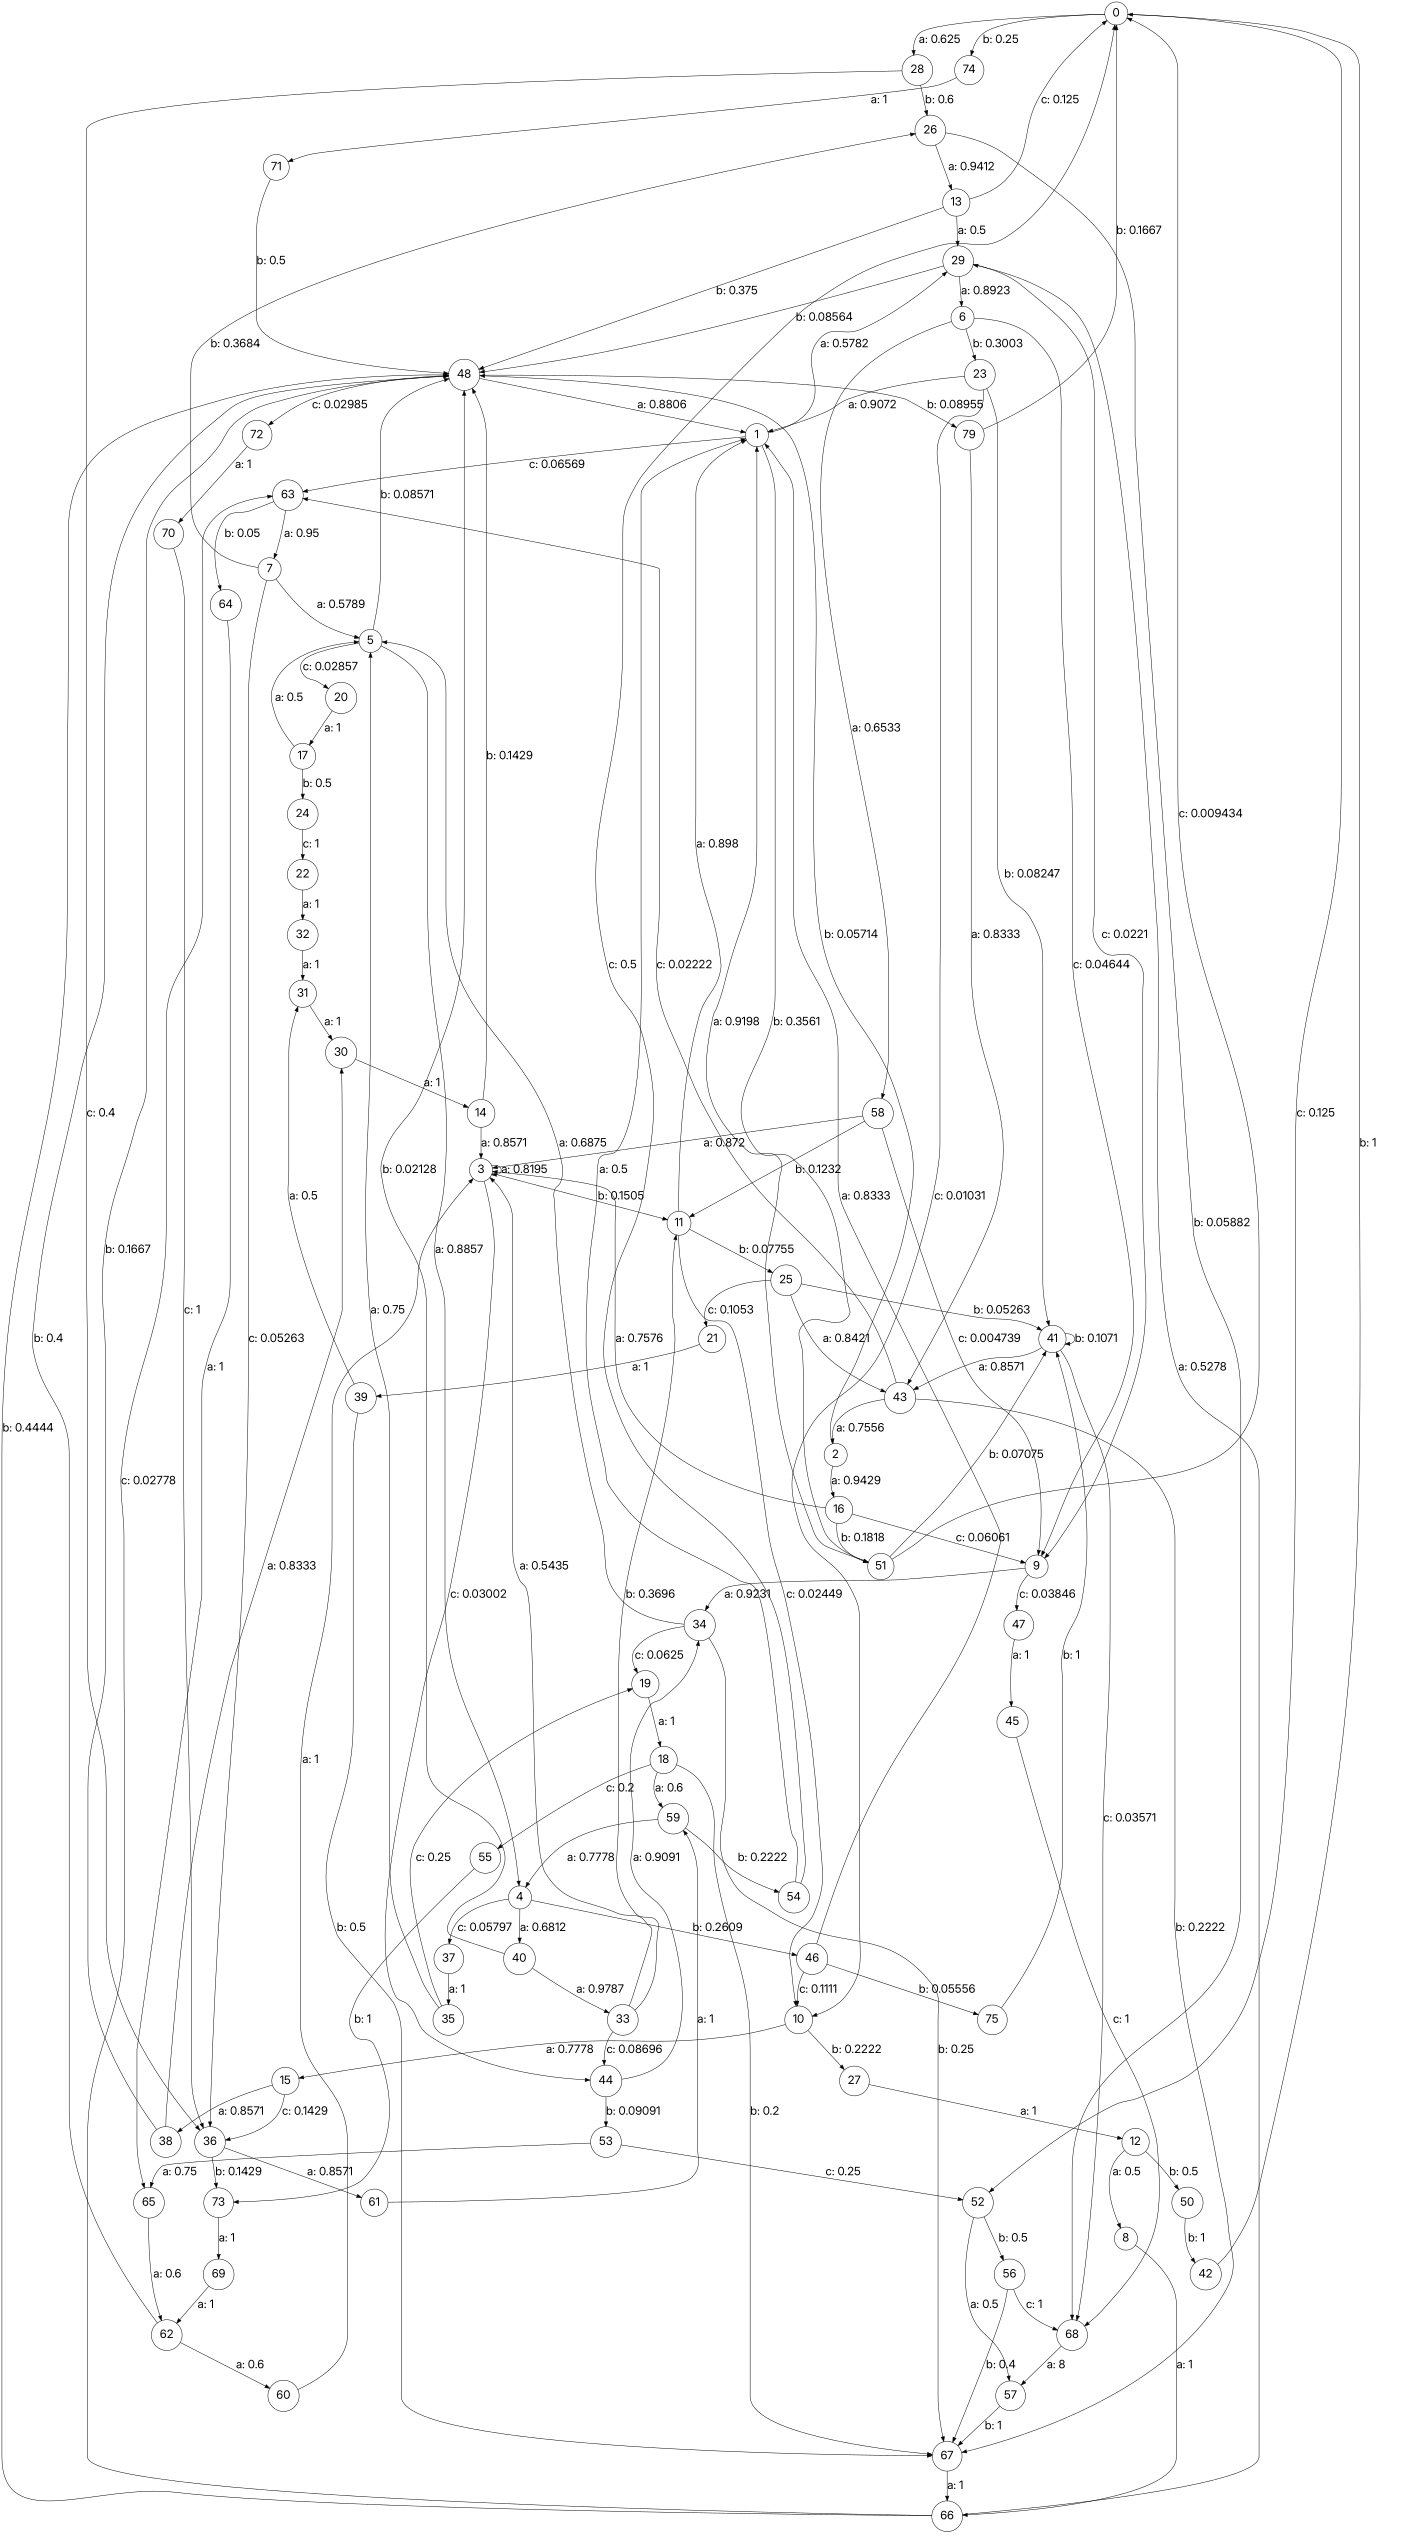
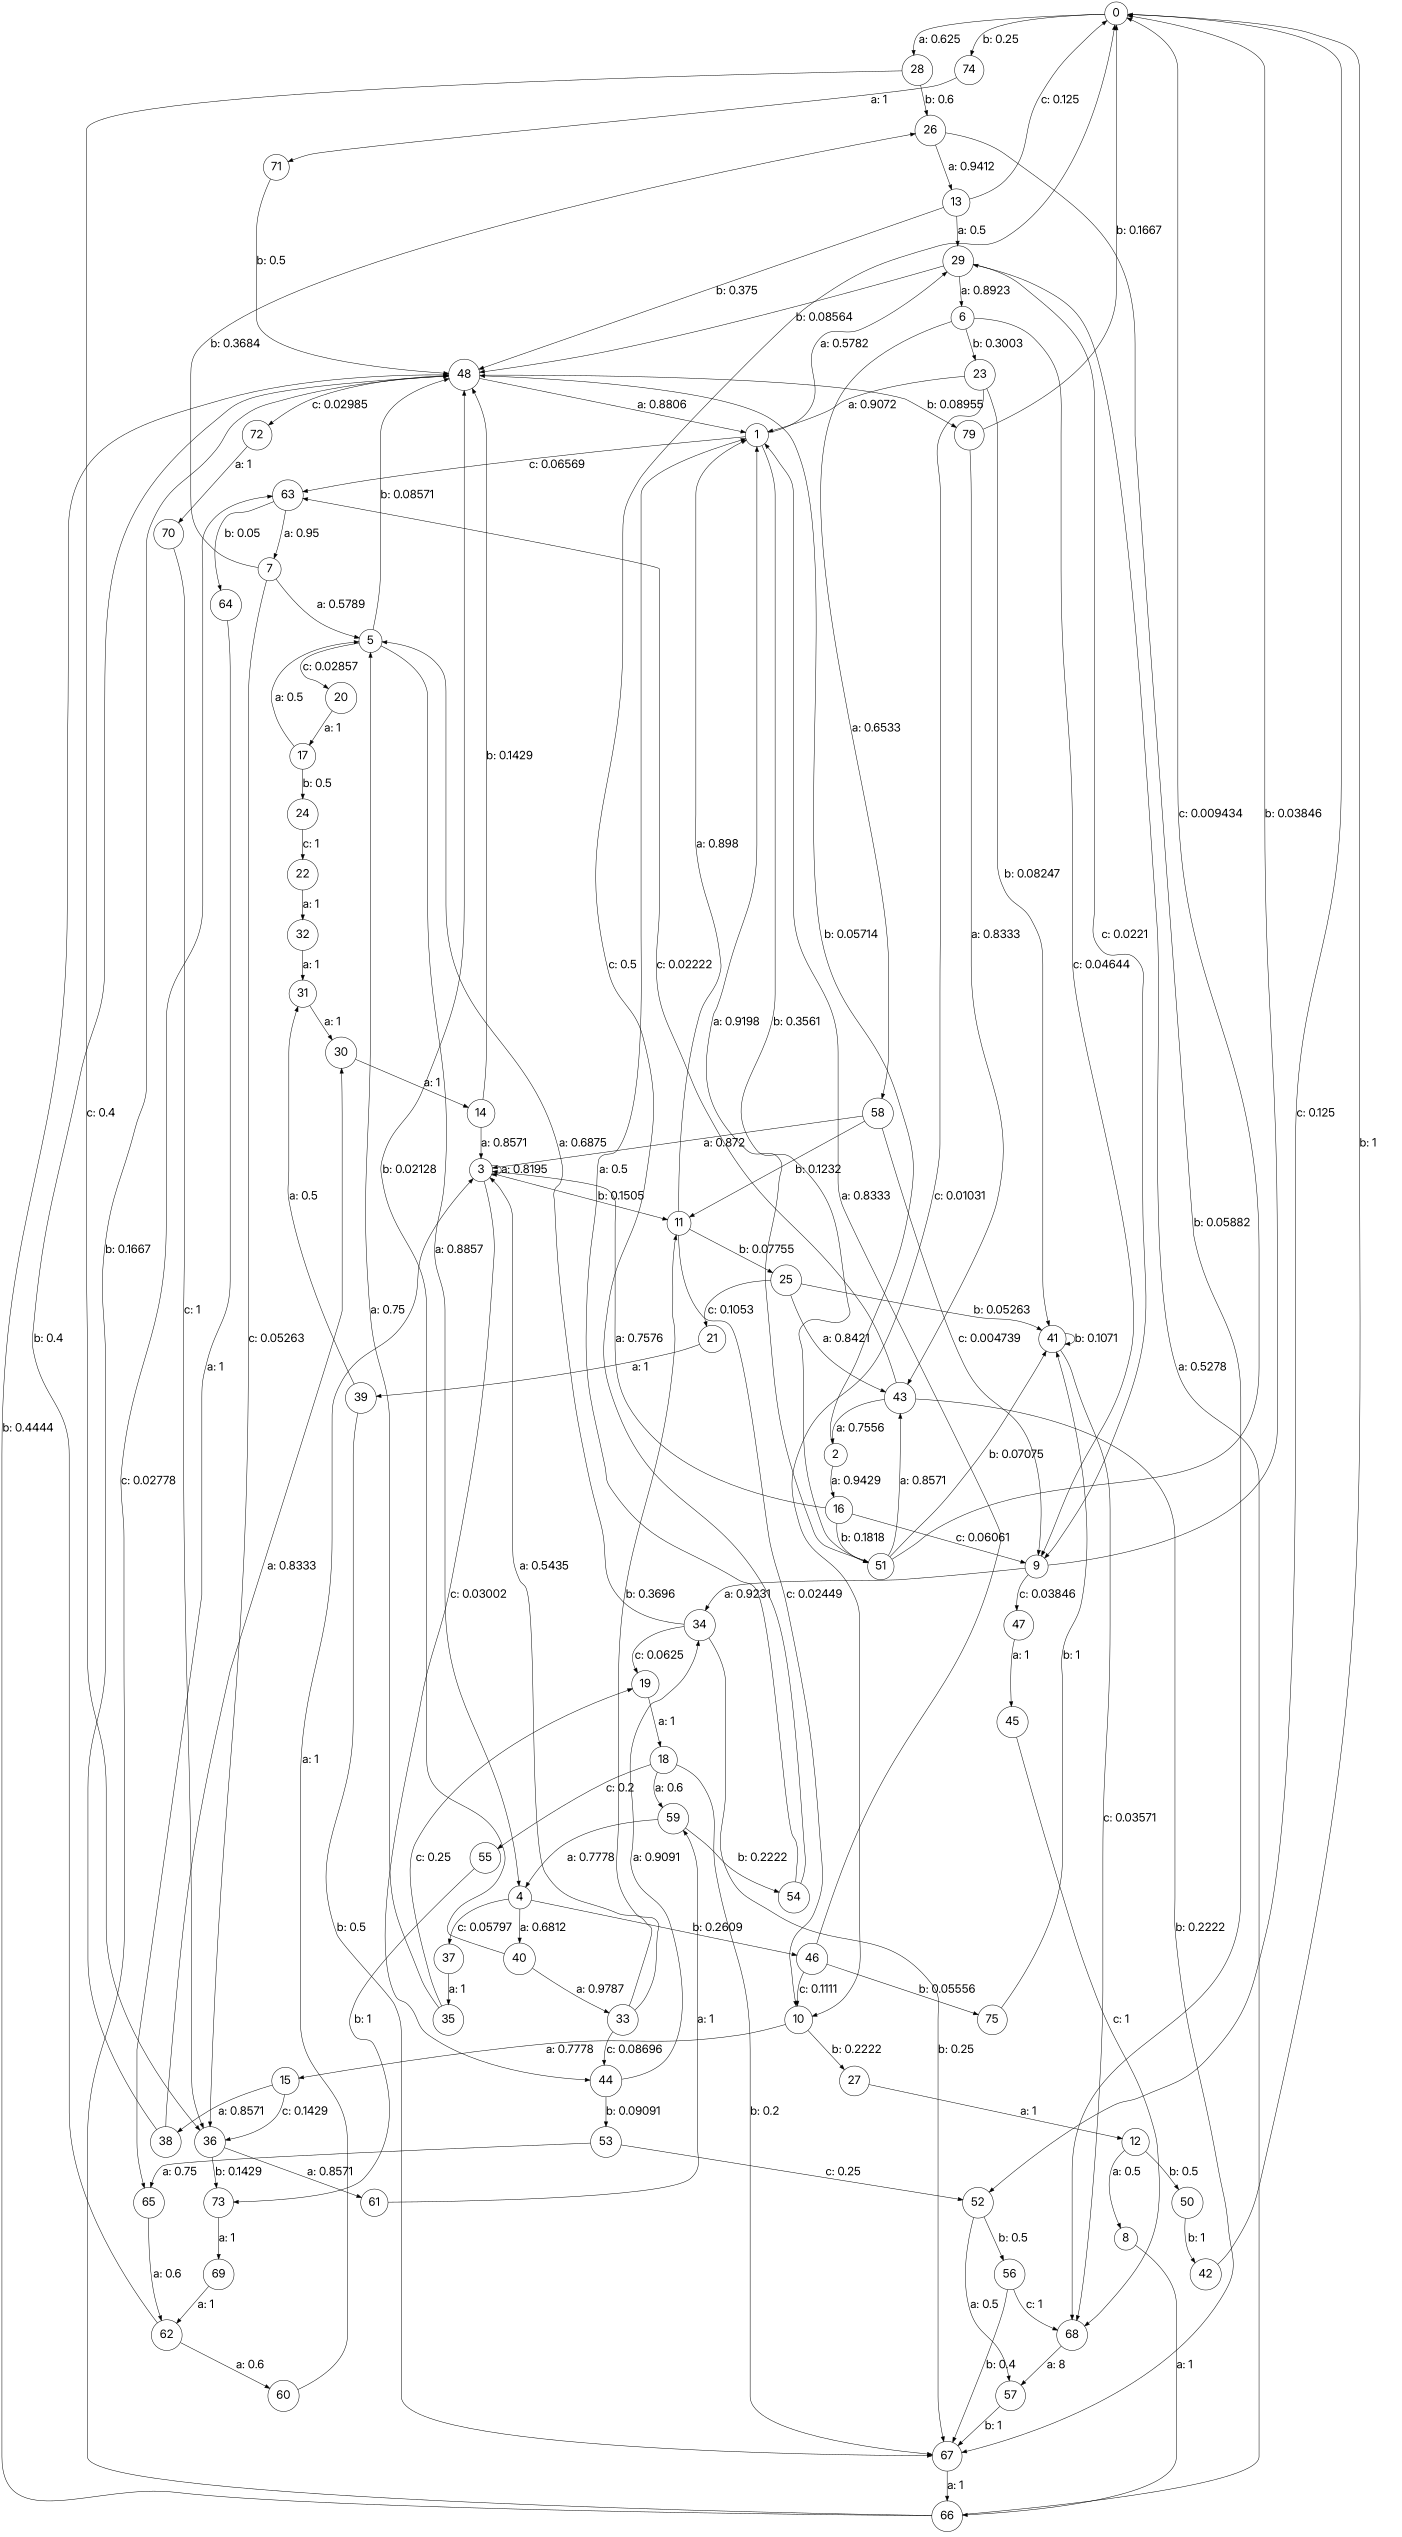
edge "9" -> "0": added, label "b: 0.03846"
edge "41" -> "43": now "51" -> "43"
